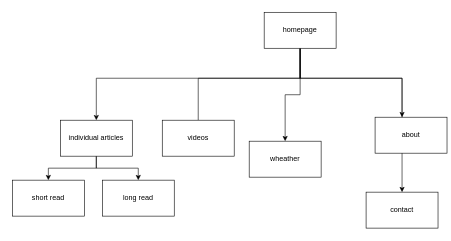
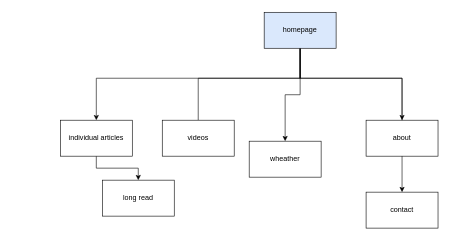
node "homepage": fillcolor #ffffff -> #dae8fc
node "about": moved (411, 135) -> (402, 138)
edge "individual articles" -> "short read": removed
node "short read": removed
